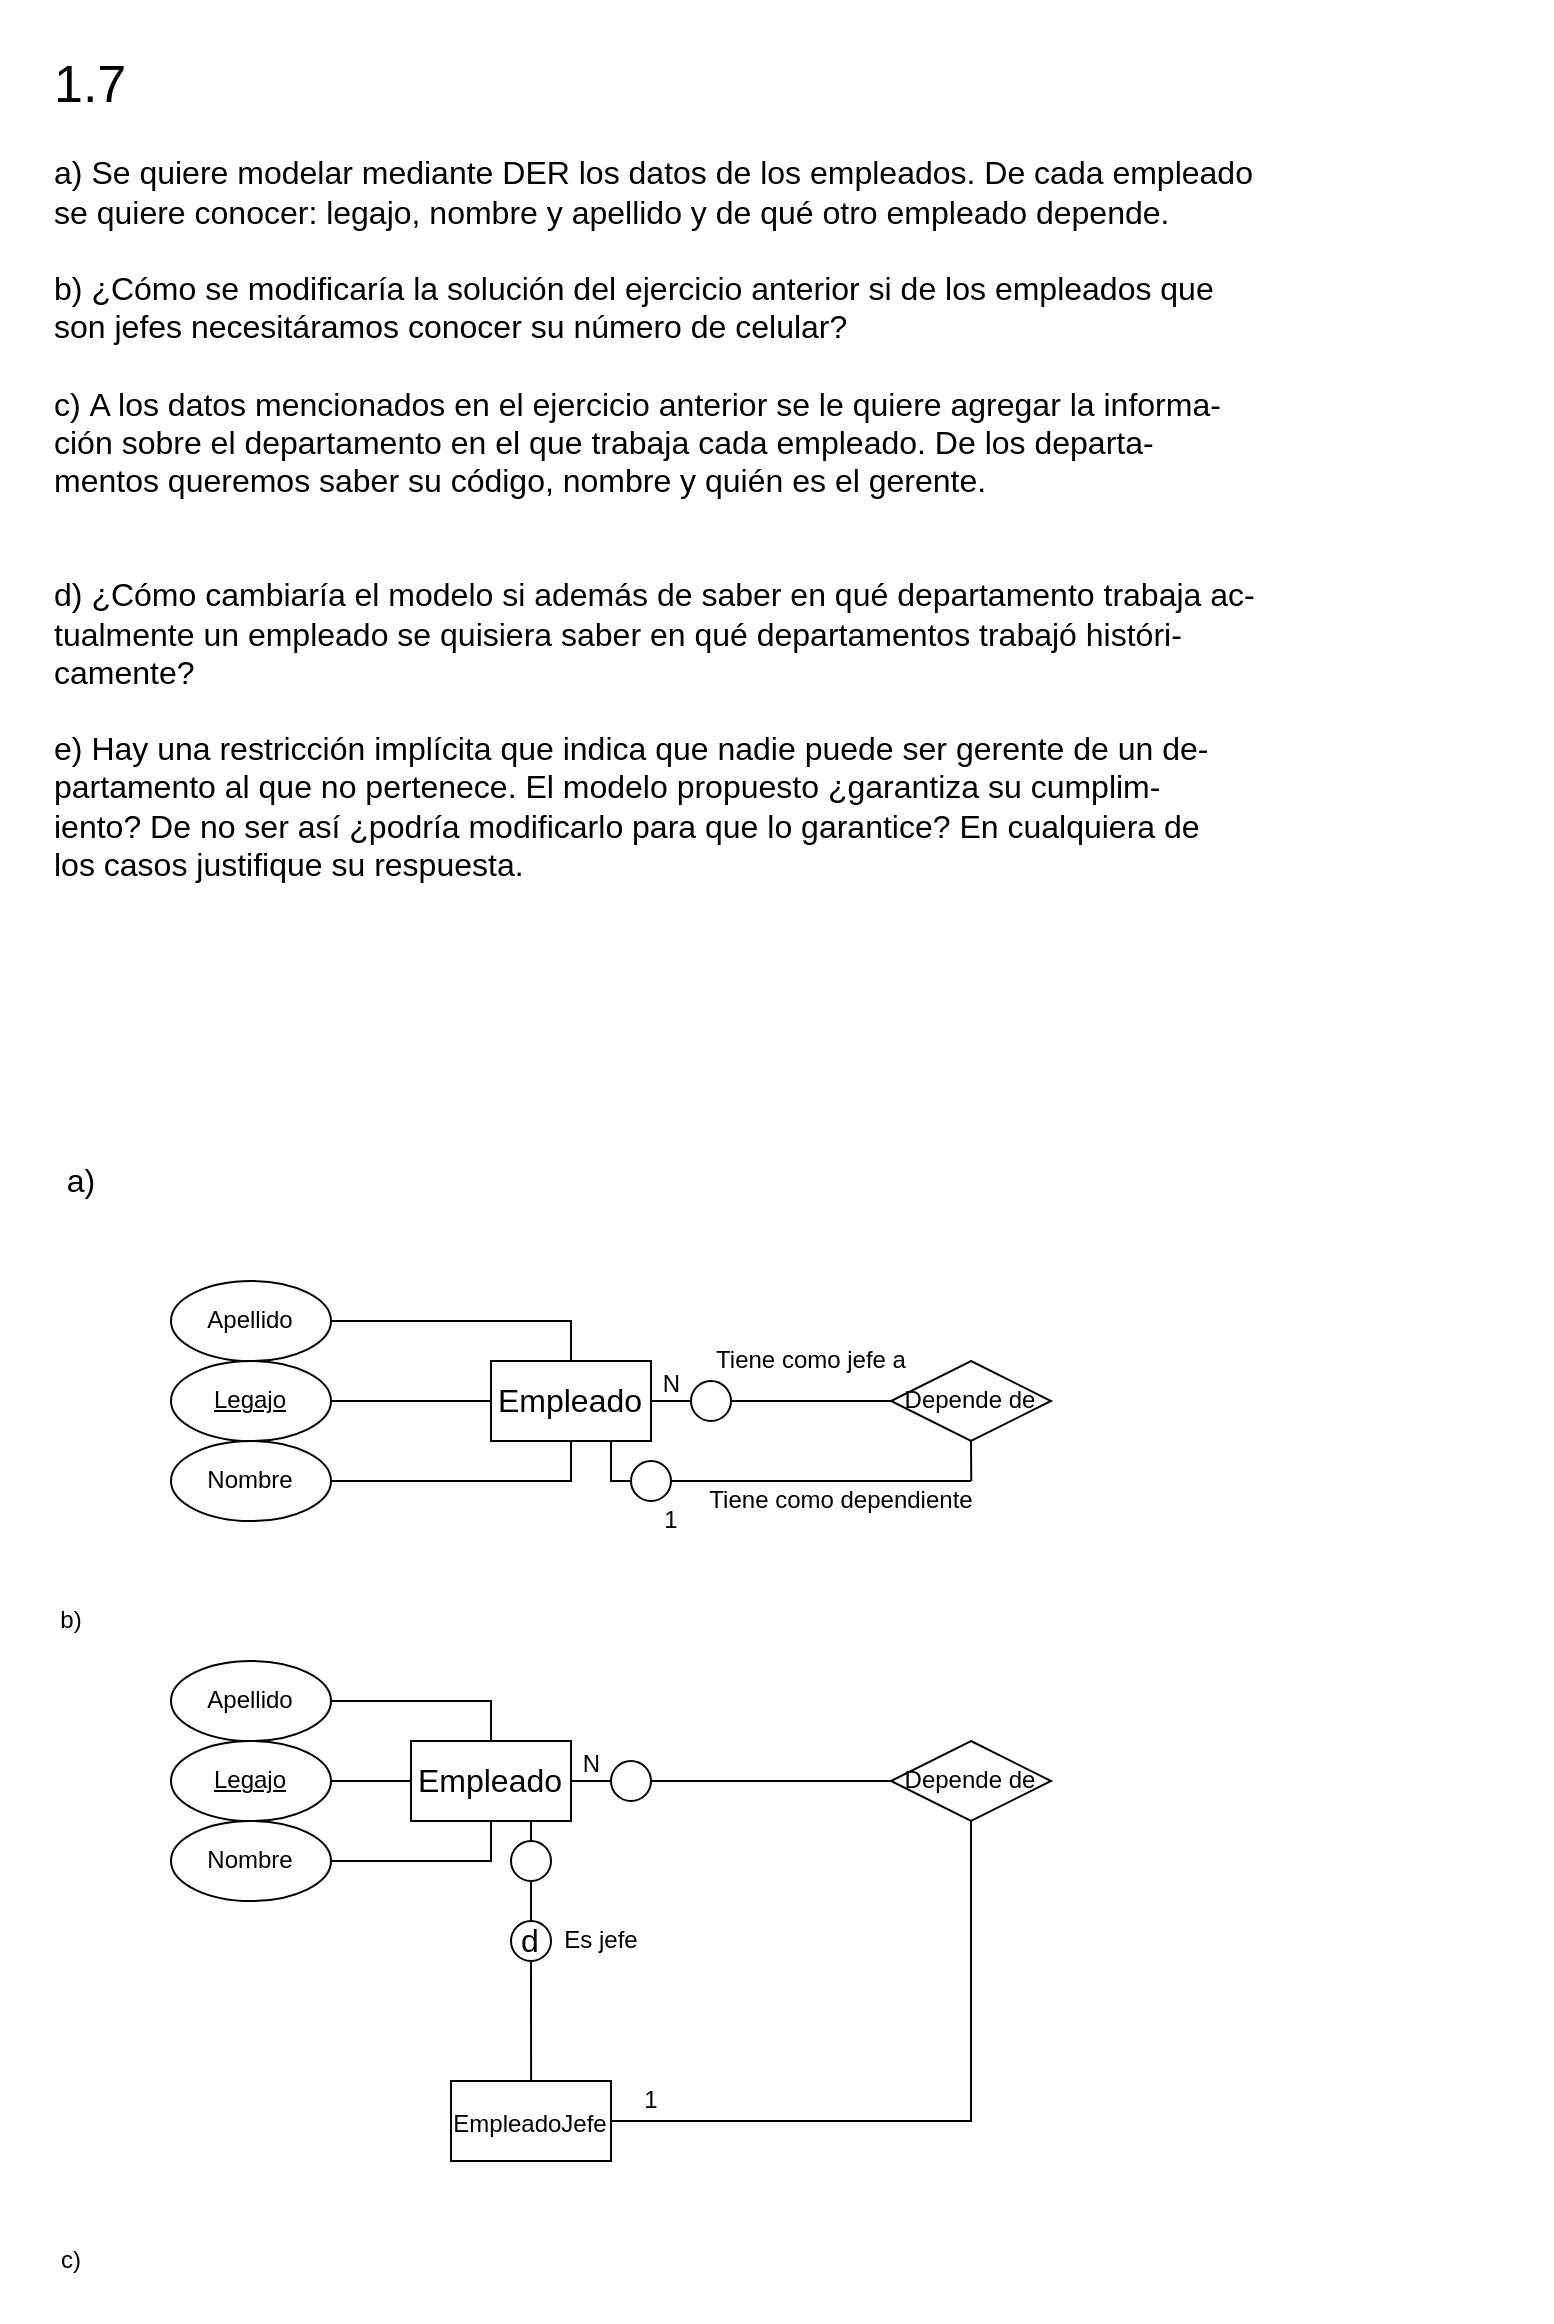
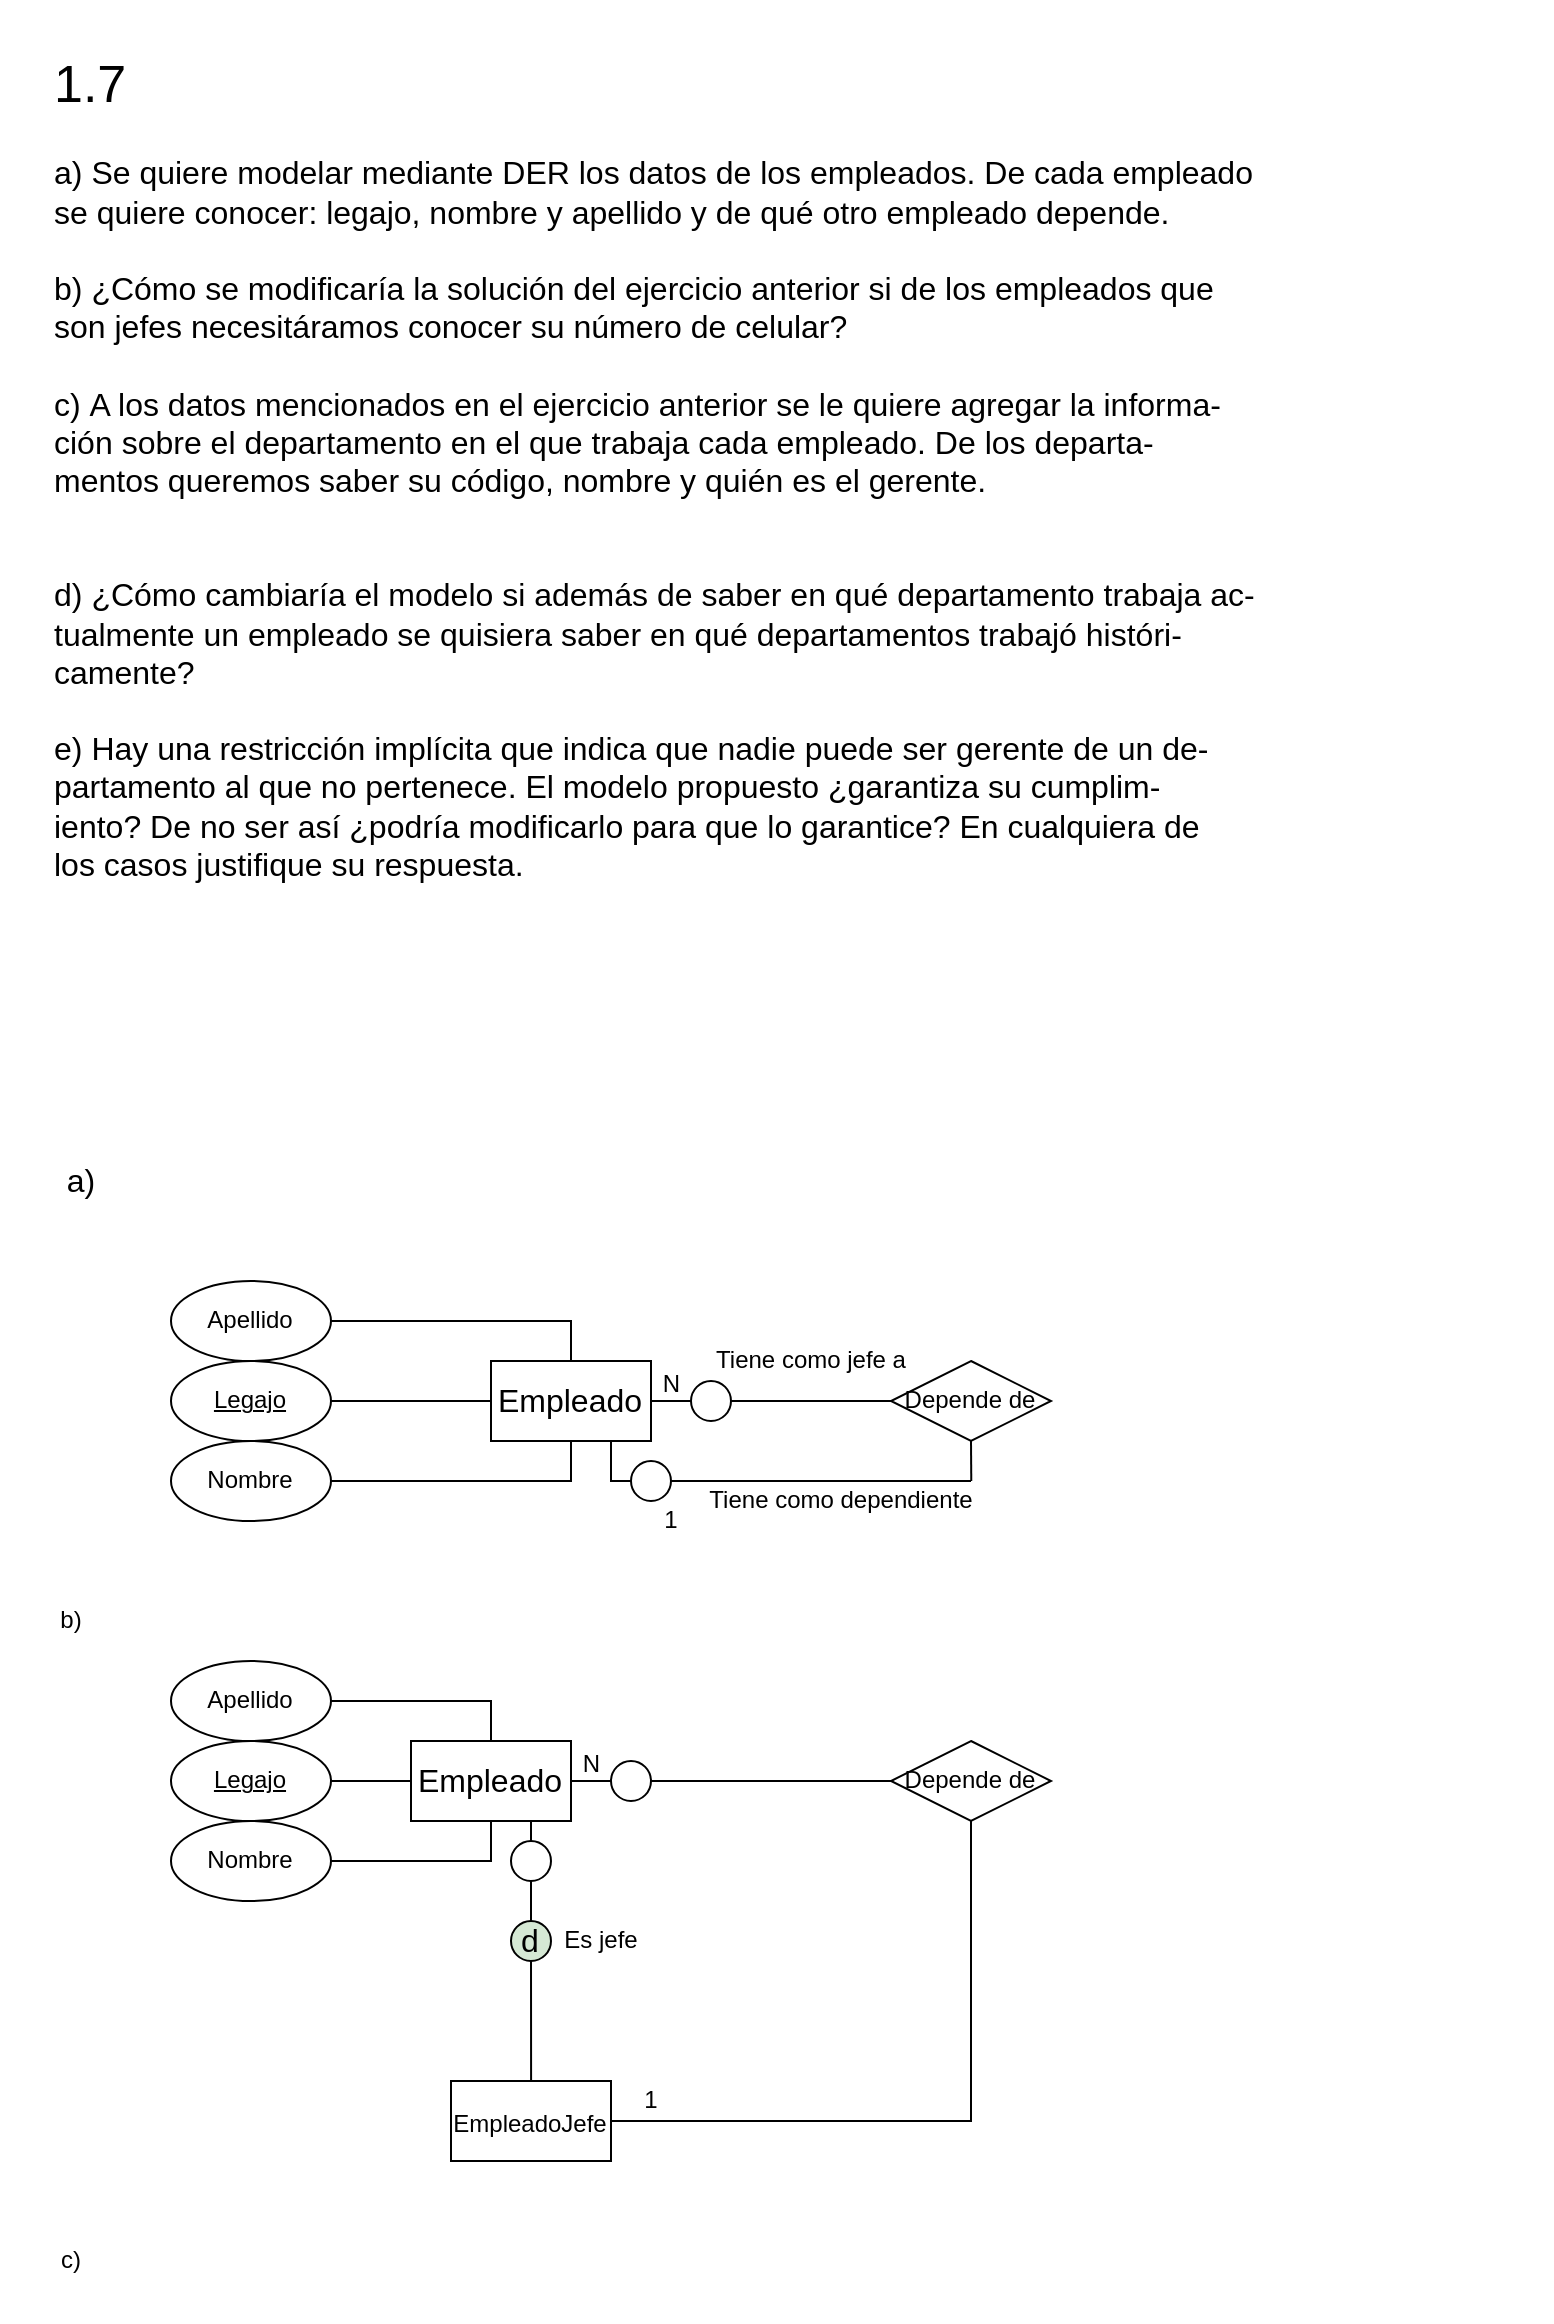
node "d": fillcolor #ffffff -> #d5e8d4
